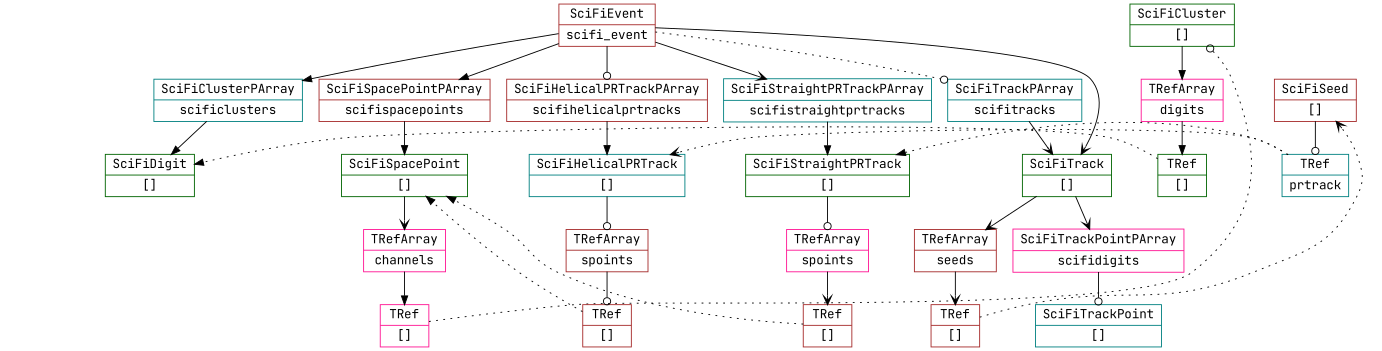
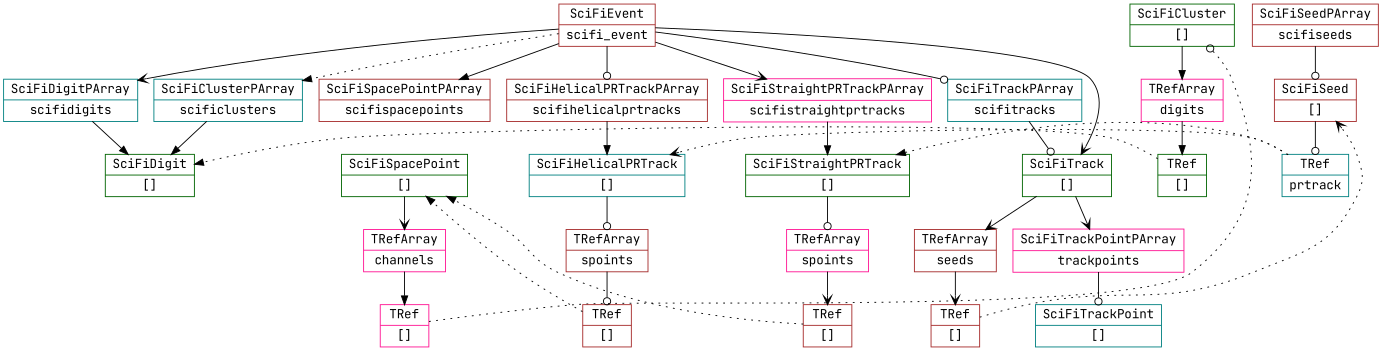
node "SciFiSeedPArray": added
edge "SciFiEvent" -> "SciFiTrackPArray": style dotted -> solid
edge "SciFiEvent" -> "SciFiClusterPArray": style solid -> dotted
node "SciFiDigitPArray": added
node "SciFiStraightPRTrackPArray": color teal -> deeppink
edge "SciFiSpacePointPArray" -> "SciFiSpacePoint": removed
edge "SciFiTrackPArray" -> "SciFiTrack": arrowhead vee -> odot
node "SciFiTrackPointPArray": text "scifidigits" -> "trackpoints"
